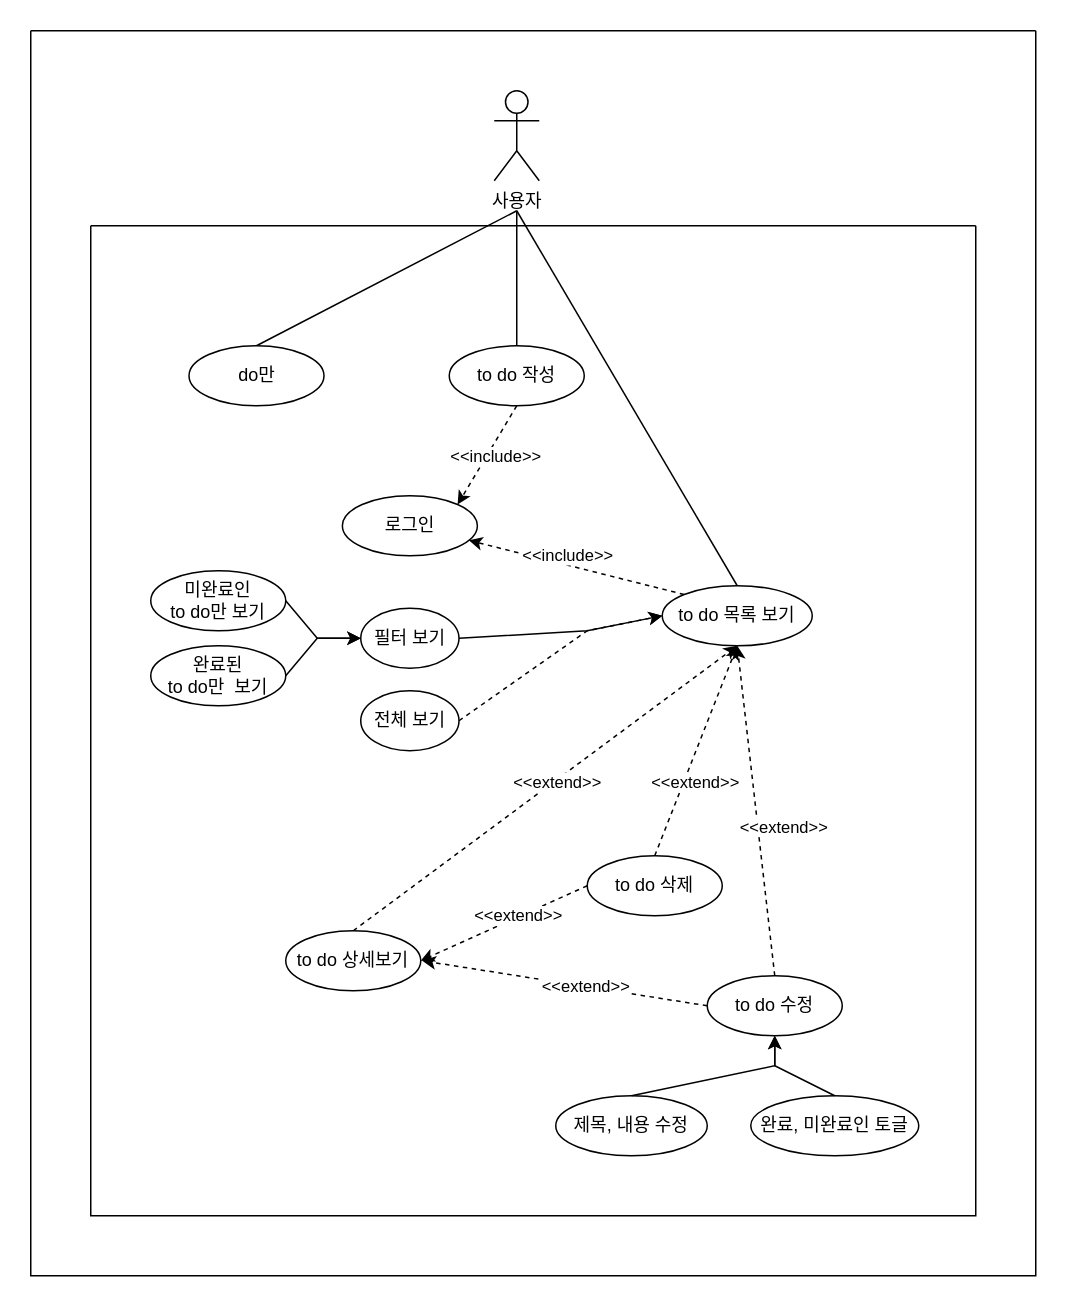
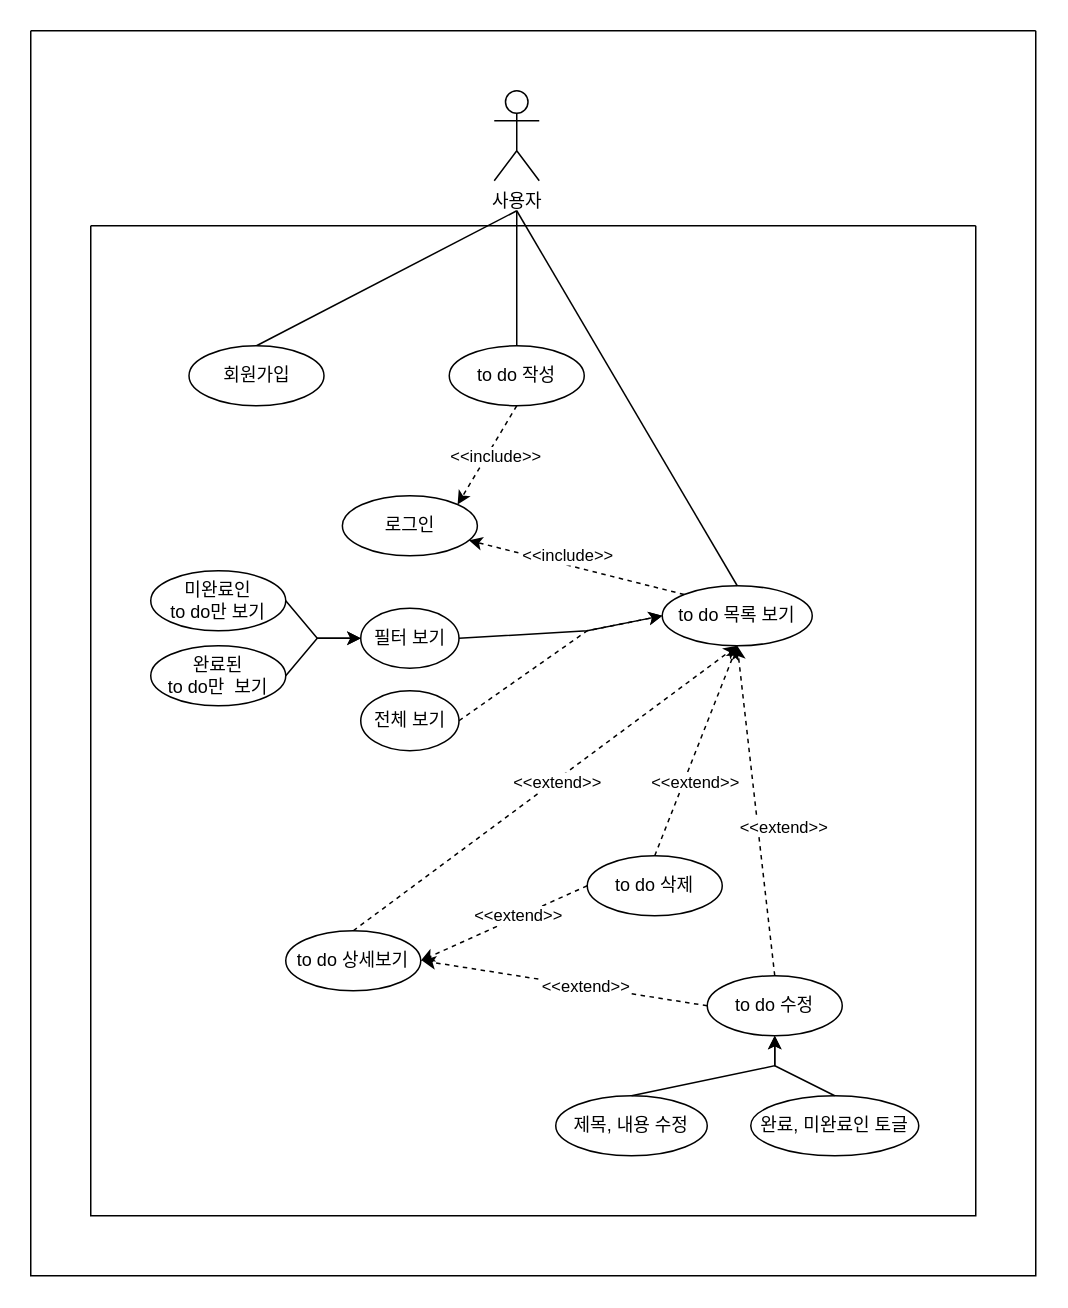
node "do만": label "do만" -> "회원가입"
